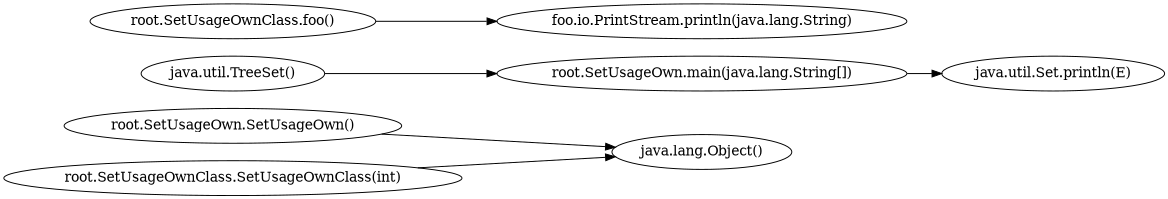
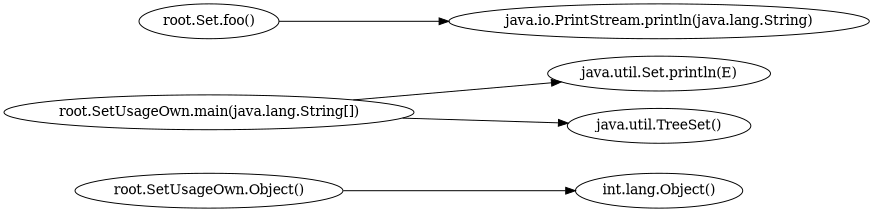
node "root.SetUsageOwnClass.foo()": label "root.SetUsageOwnClass.foo()" -> "root.Set.foo()"
node "foo.io.PrintStream.println(java.lang.String)": label "foo.io.PrintStream.println(java.lang.String)" -> "java.io.PrintStream.println(java.lang.String)"
edge "java.util.TreeSet()" -> "root.SetUsageOwn.main(java.lang.String[])": reversed
node "root.SetUsageOwn.SetUsageOwn()": label "root.SetUsageOwn.SetUsageOwn()" -> "root.SetUsageOwn.Object()"
node "java.lang.Object()": label "java.lang.Object()" -> "int.lang.Object()"
node "root.SetUsageOwnClass.SetUsageOwnClass(int)": removed
